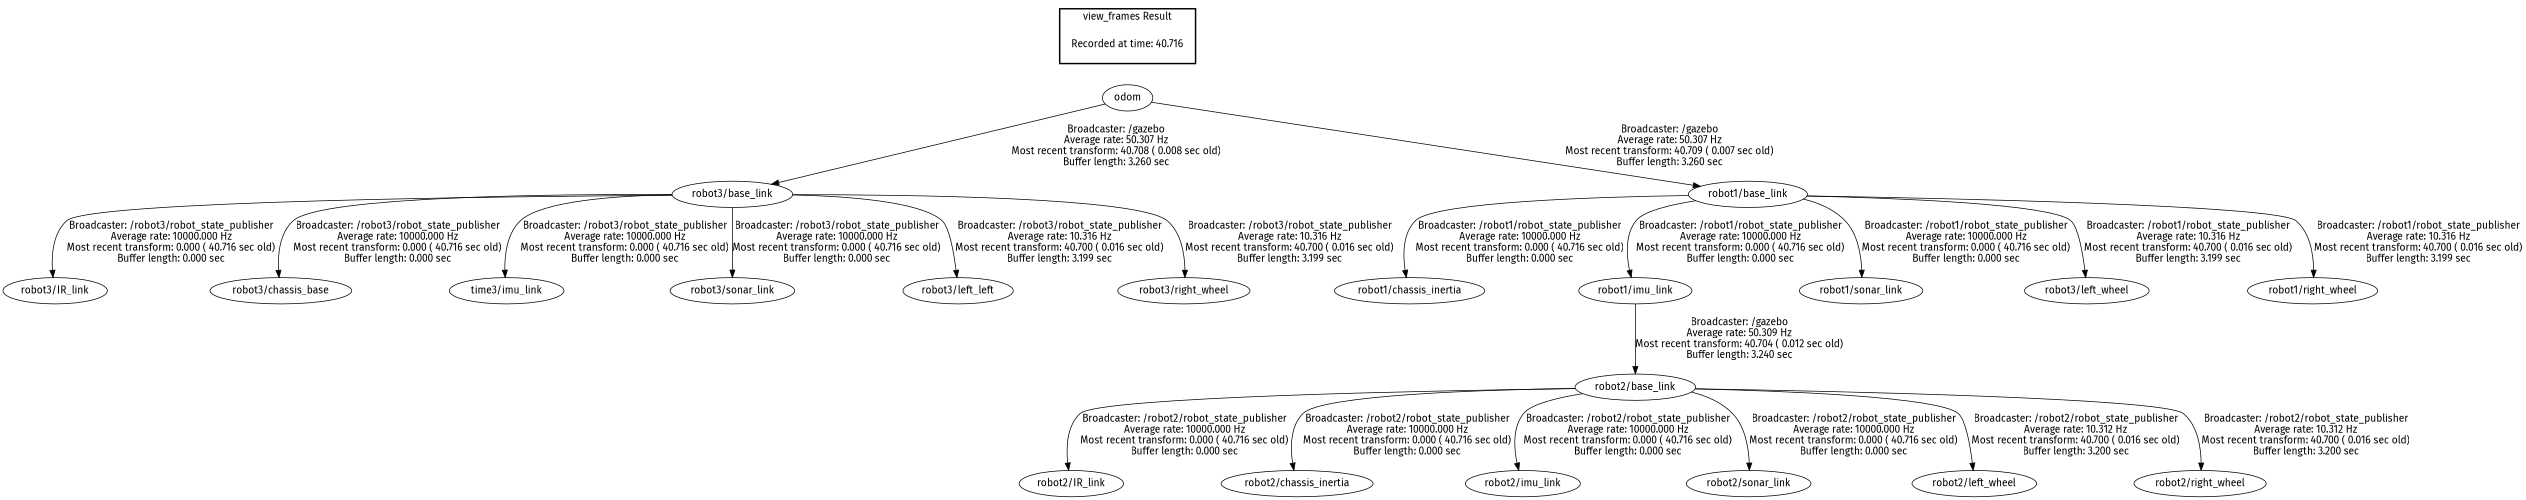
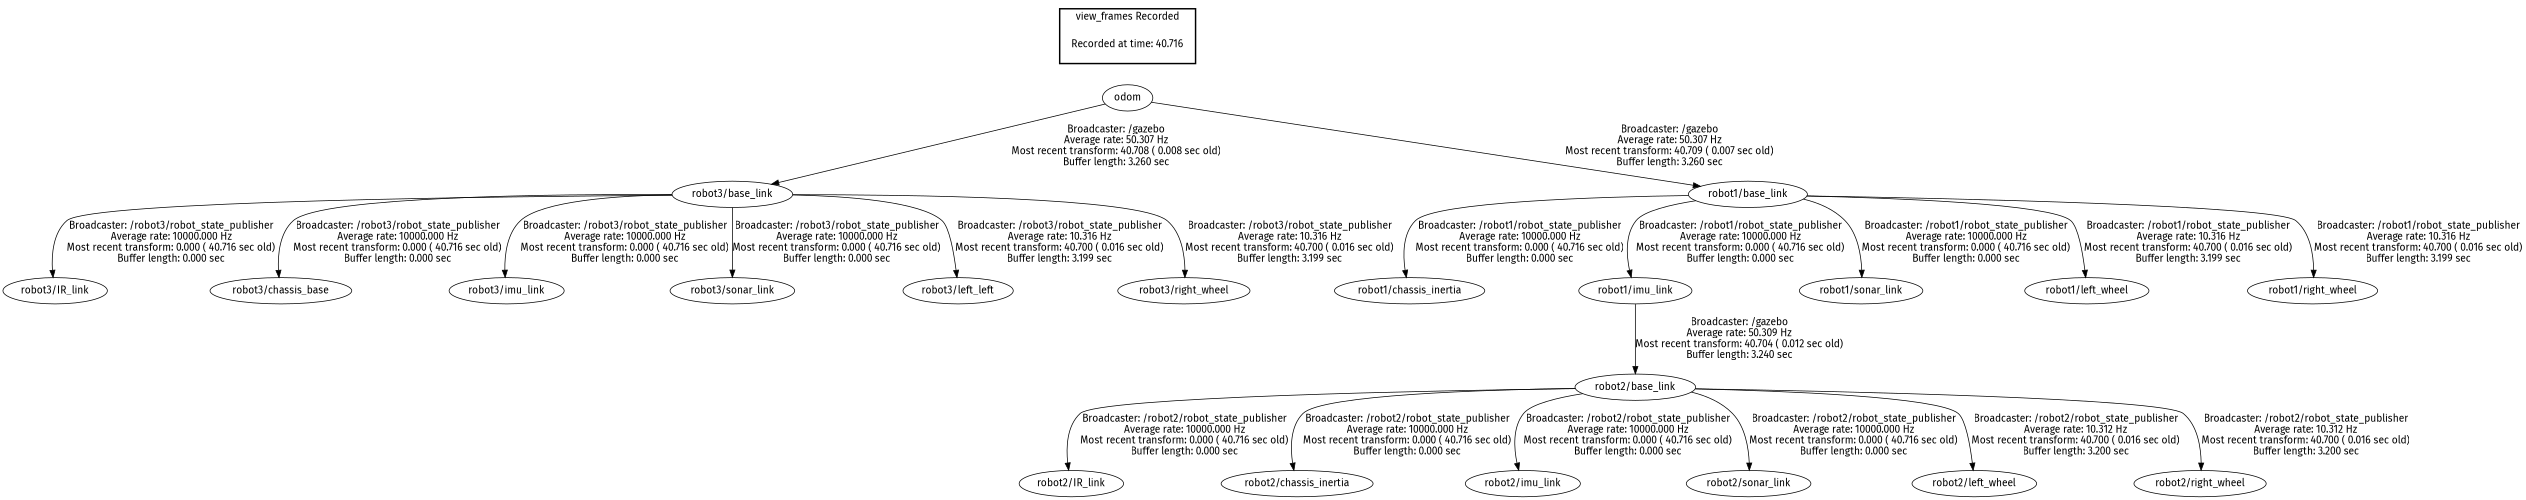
cluster "view_frames Result": label "view_frames Result" -> "view_frames Recorded"
node "time3/imu_link": label "time3/imu_link" -> "robot3/imu_link"
node "robot3/left_wheel": label "robot3/left_wheel" -> "robot1/left_wheel"
